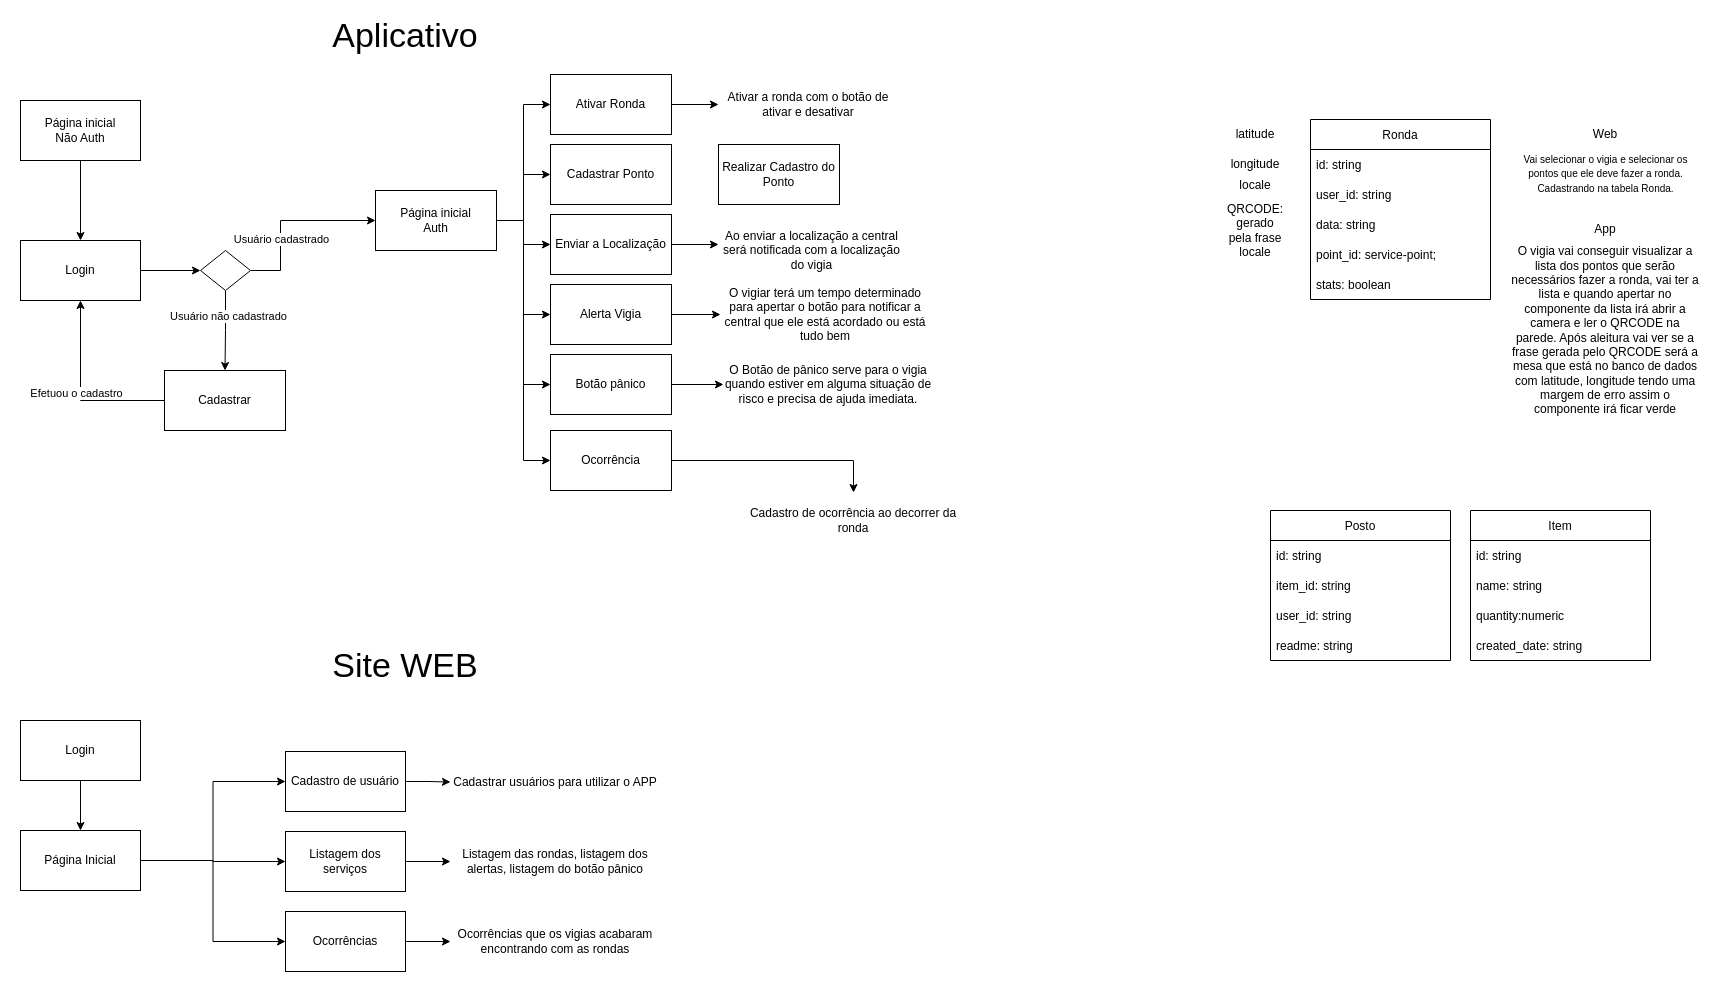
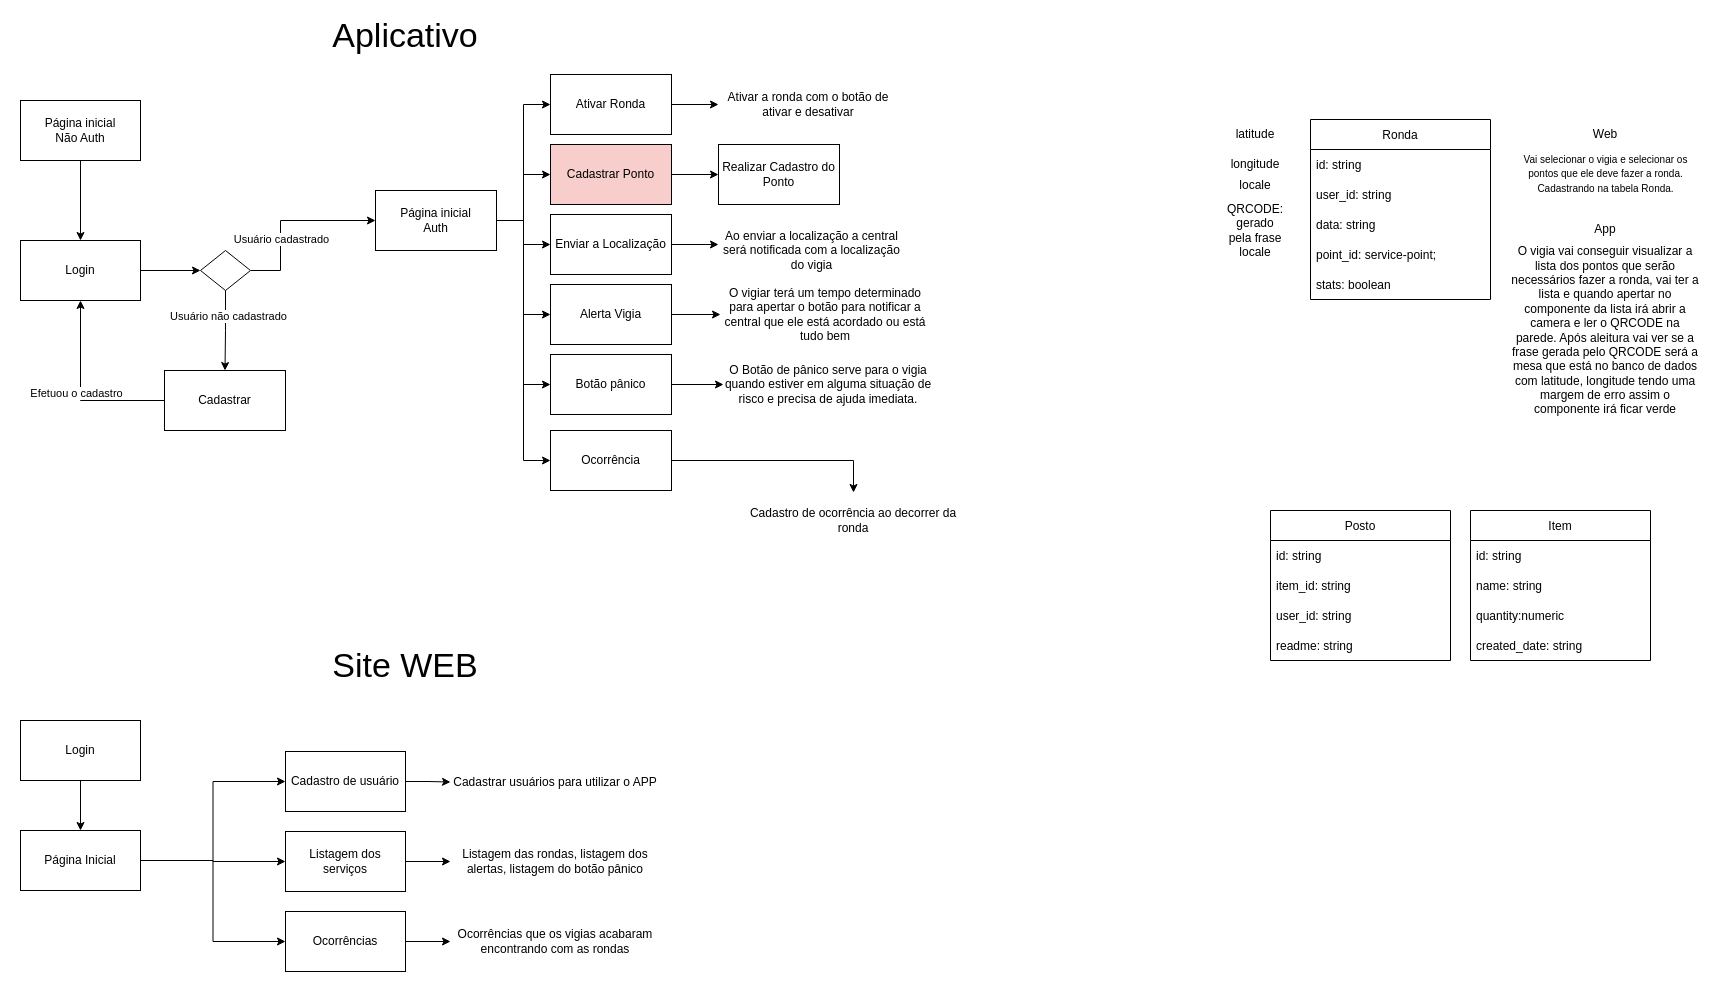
node "Cadastrar Ponto": fillcolor #ffffff -> #f8cecc
edge "Cadastrar Ponto" -> "Realizar Cadastro do Ponto": added
